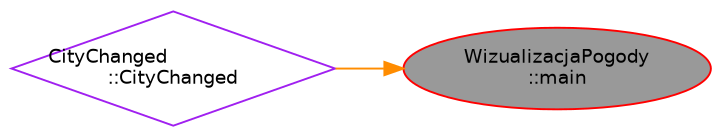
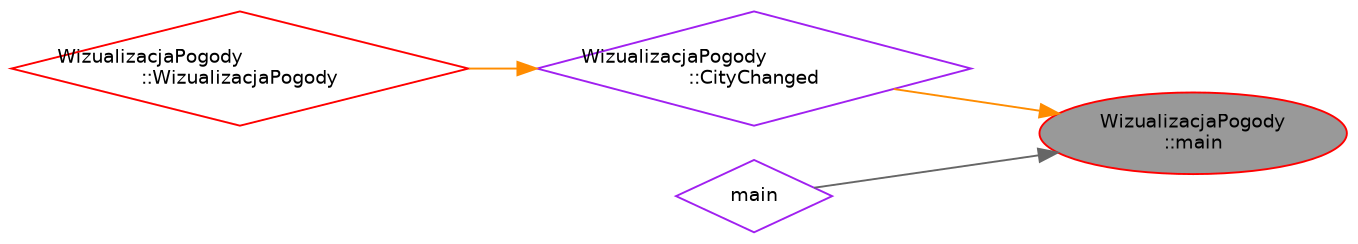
node "CityChanged ::CityChanged": label "CityChanged ::CityChanged" -> "WizualizacjaPogody ::CityChanged"
node "WizualizacjaPogody ::WizualizacjaPogody": added
node "main": added
